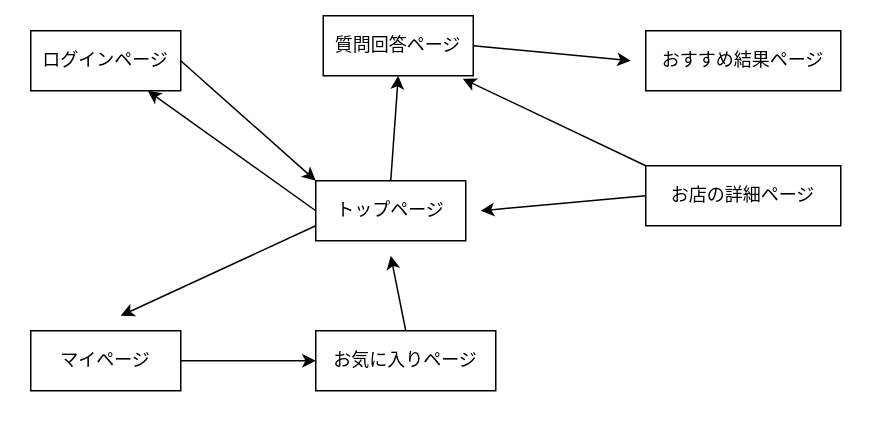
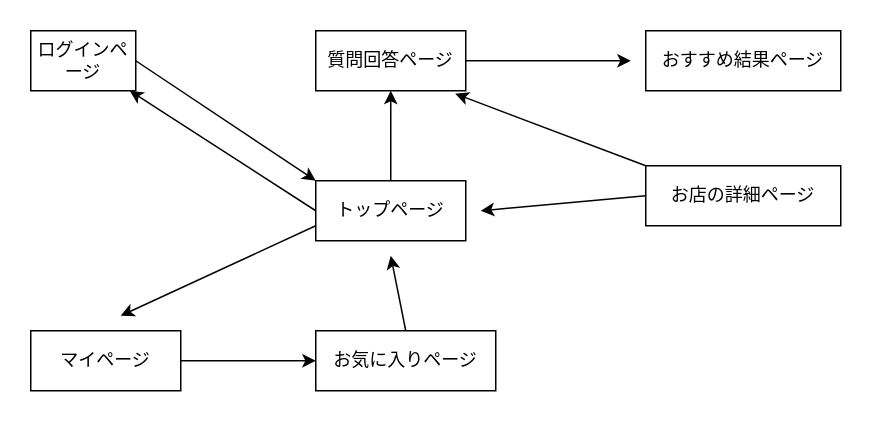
node "質問回答ページ": moved (398, 46) -> (391, 61)
node "ログインページ": size 150x60 -> 105x60
